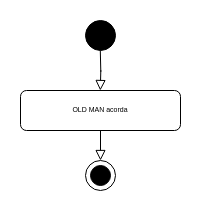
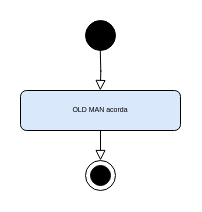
node "OLD MAN acorda": fillcolor #ffffff -> #dae8fc
